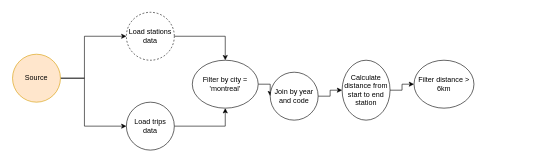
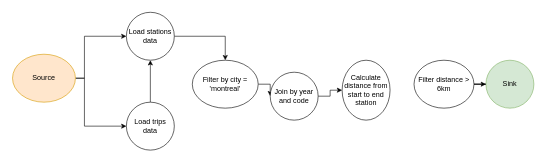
node "Load stations data": style dashed -> solid
node "Source": size 48x48 -> 63x48
edge "Calculate distance from start to end station" -> "Filter distance > 6km": removed
edge "Filter distance > 6km" -> "Sink": added
node "Sink": added
edge "Load trips data" -> "Filter by city = 'montreal'": now "Load trips data" -> "Load stations data"
